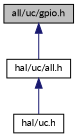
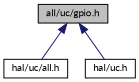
edge "hal/uc.h" -> "hal/uc/all.h": now "hal/uc.h" -> "all/uc/gpio.h"
